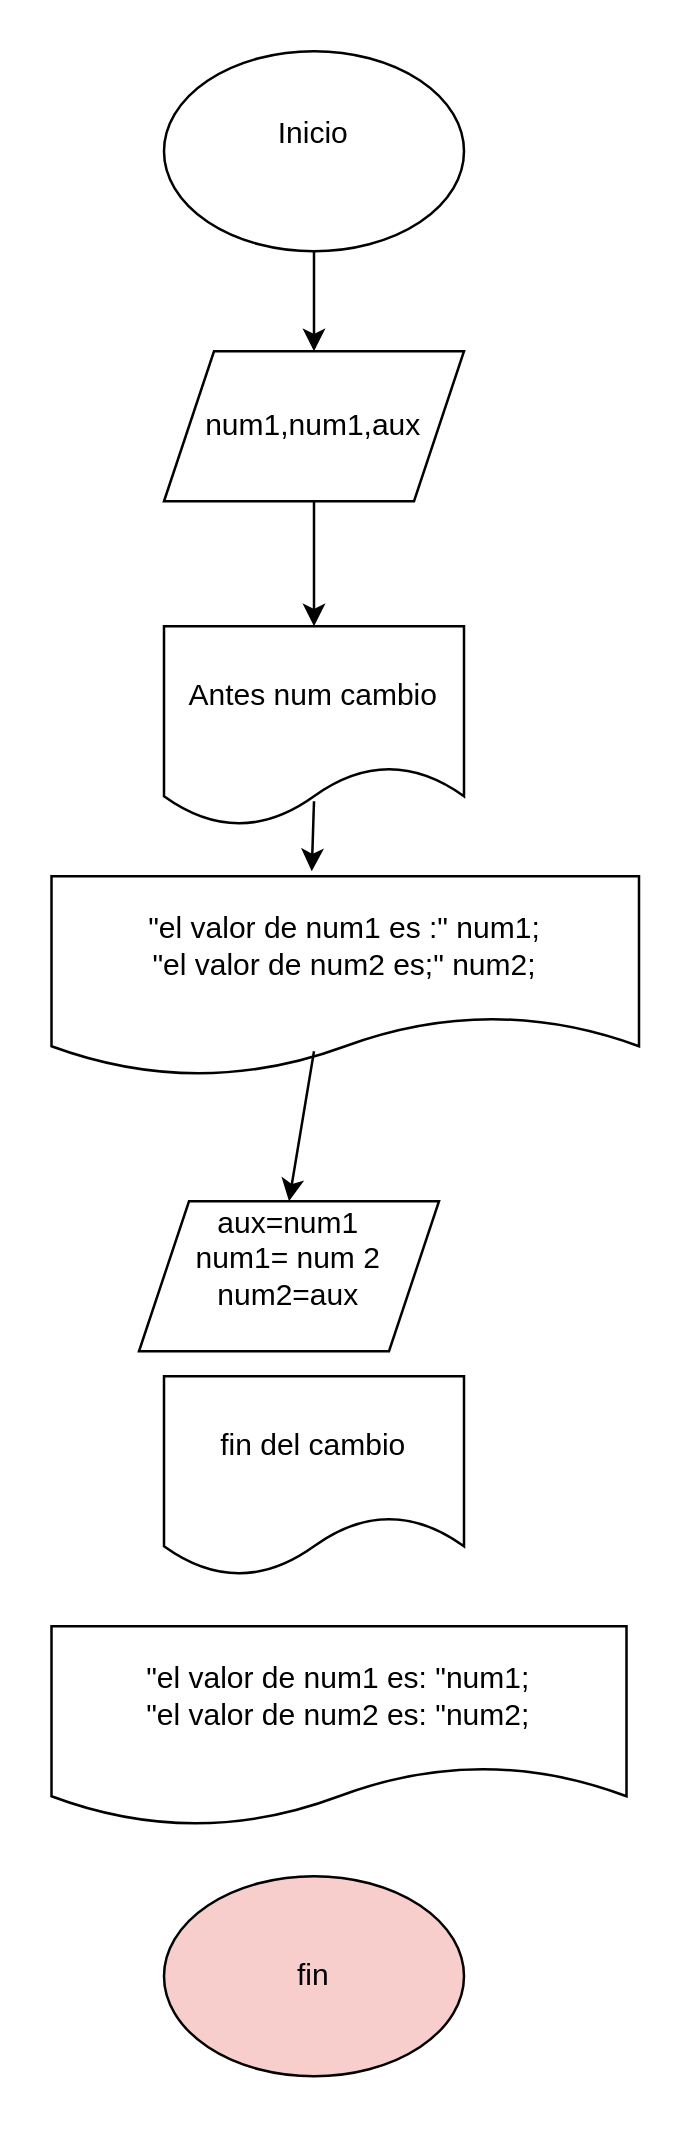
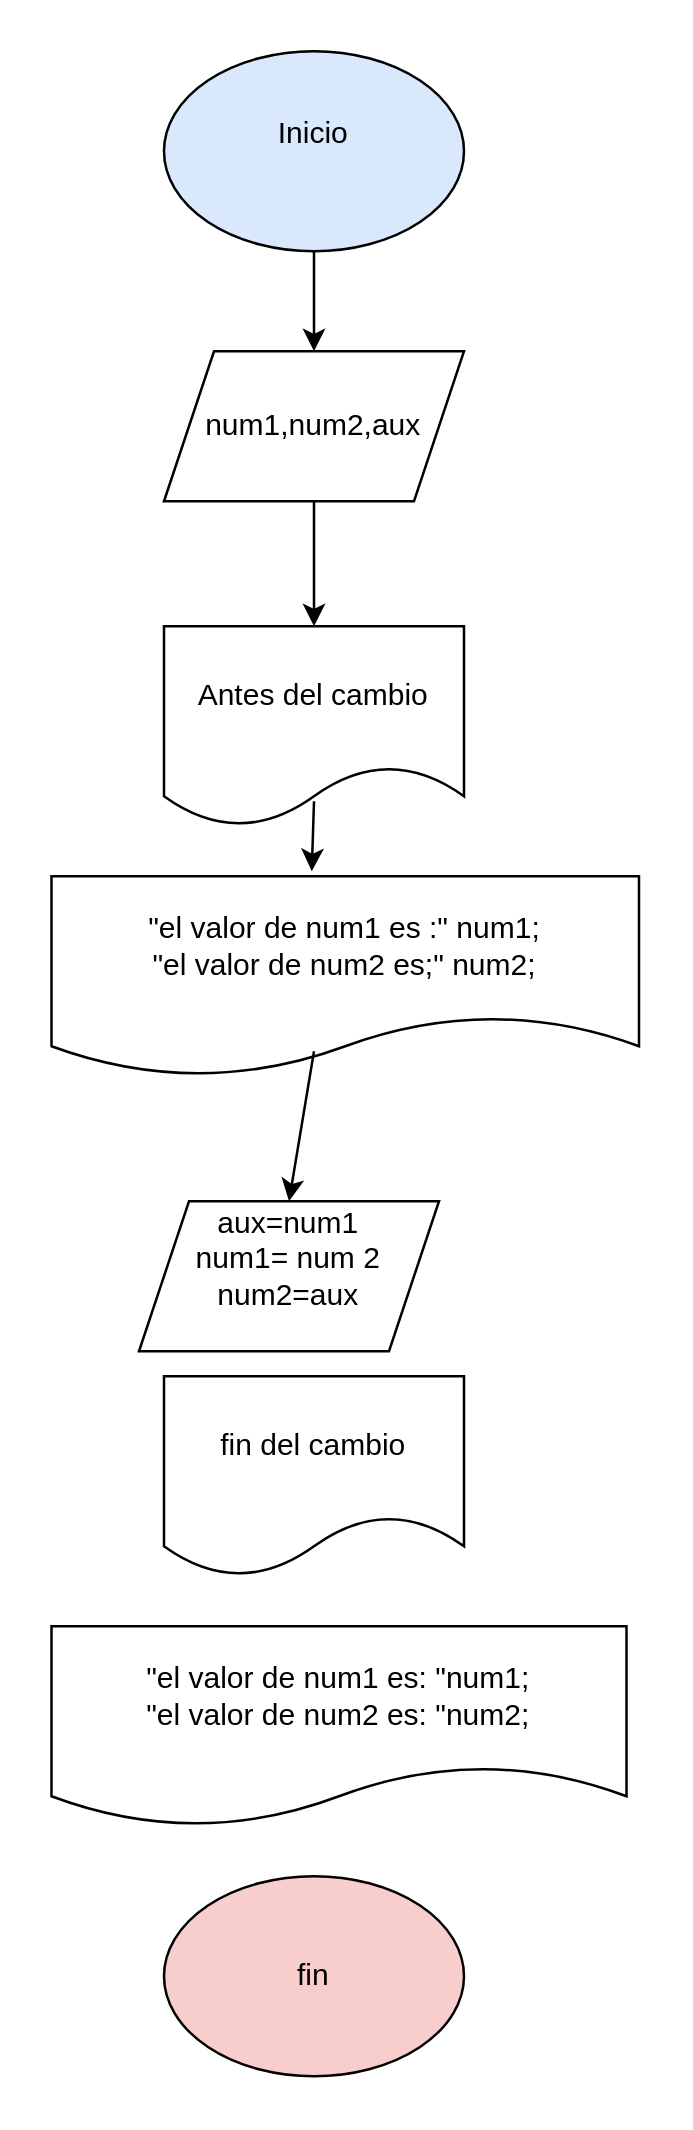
node "Inicio": fillcolor #ffffff -> #dae8fc
node "num1,num1,aux": label "num1,num1,aux" -> "num1,num2,aux"
node "Antes num cambio": label "Antes num cambio" -> "Antes del cambio"
